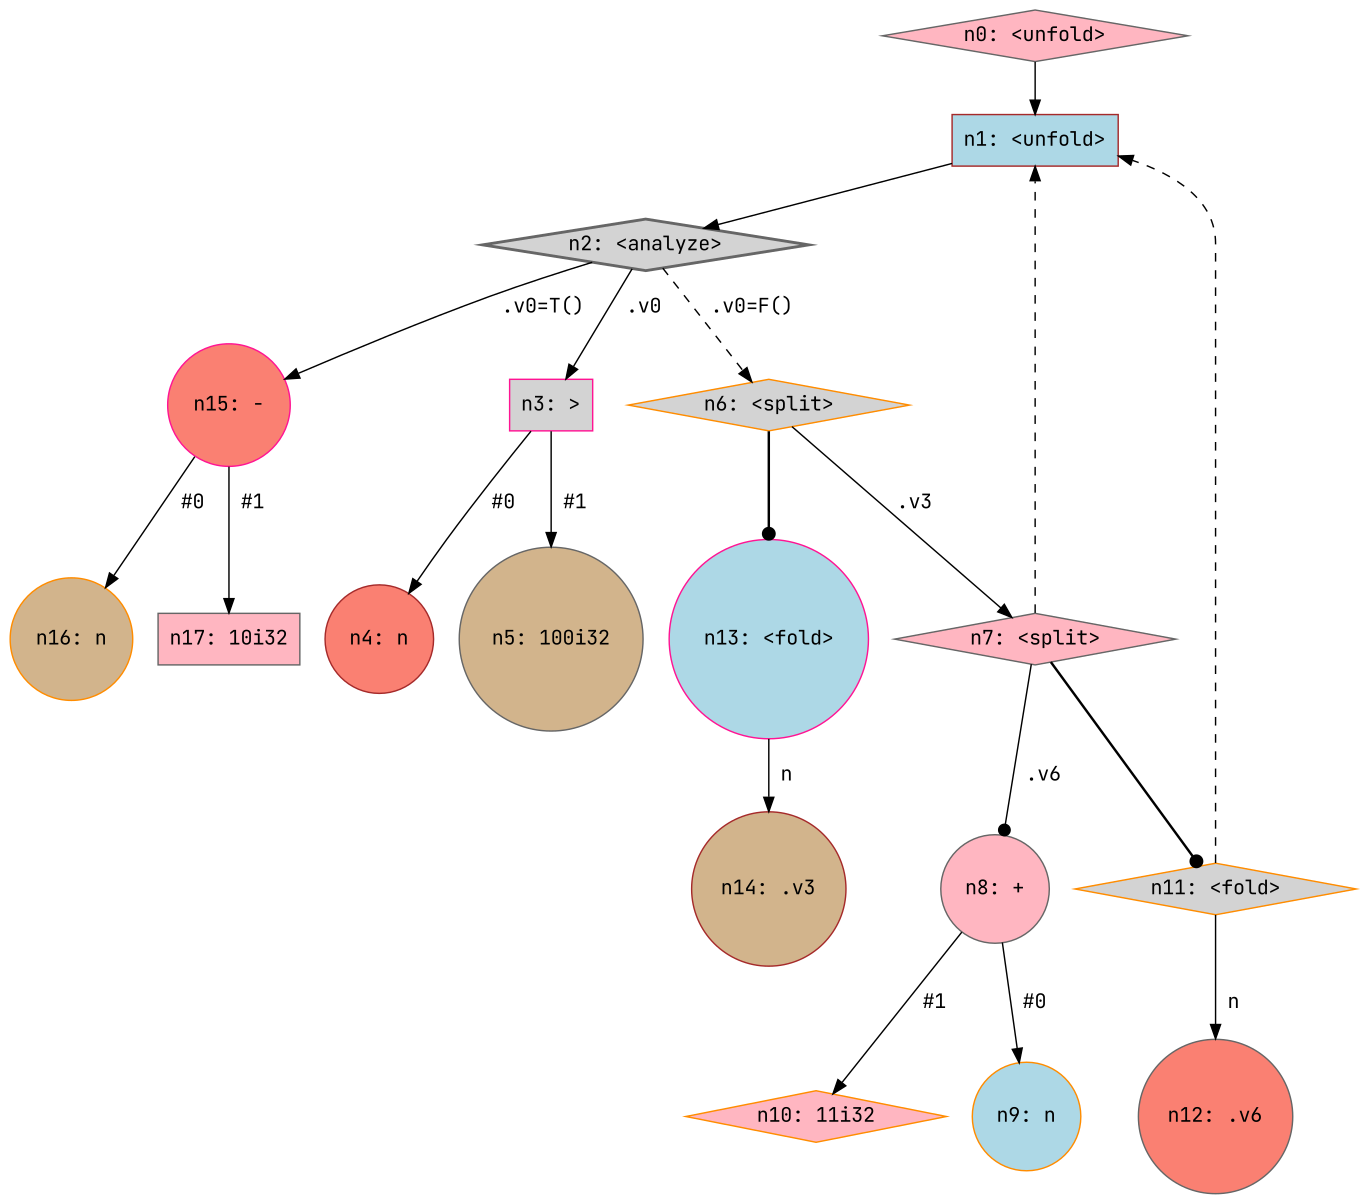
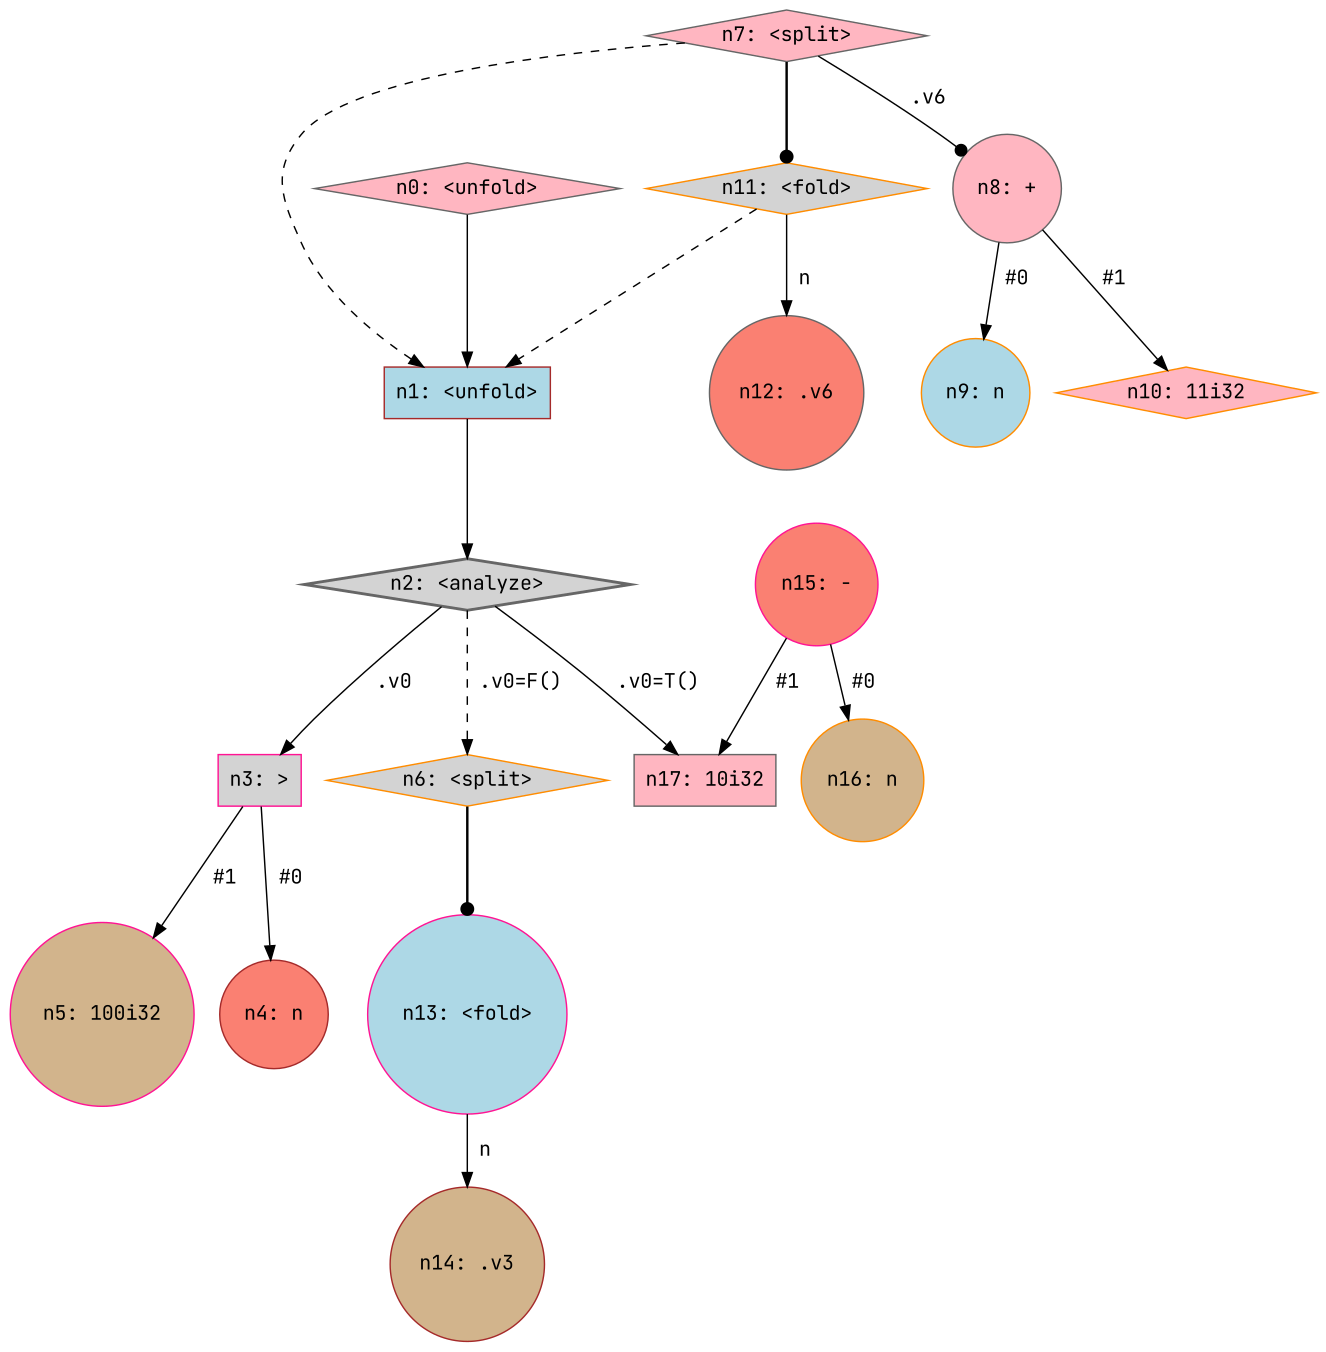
edge "n2: <analyze>" -> "n15: -": now "n2: <analyze>" -> "n17: 10i32"
edge "n6: <split>" -> "n7: <split>": removed, label ".v3"
node "n5: 100i32": color gray40 -> deeppink
